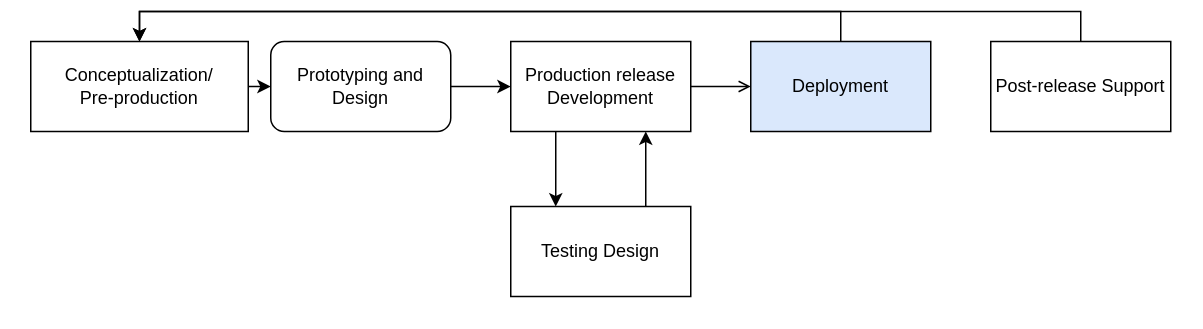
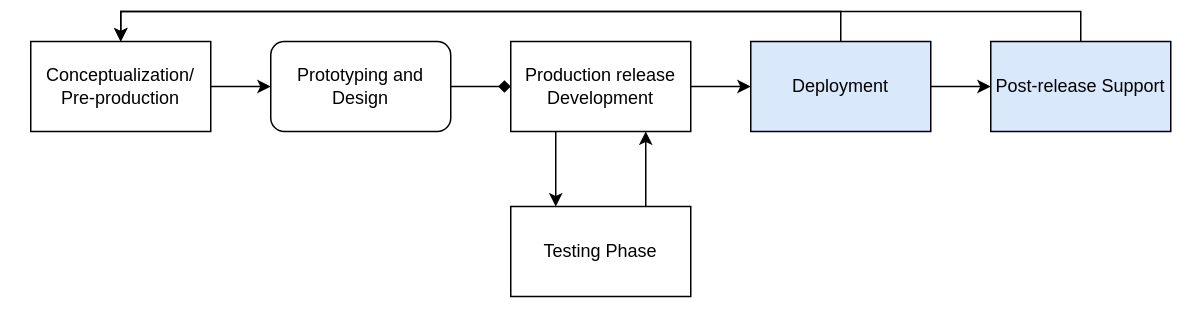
node "Conceptualization/ Pre-production": size 218x90 -> 180x90
edge "Prototyping and Design" -> "Production release Development": arrowhead classic -> diamond
edge "Production release Development" -> "Deployment": arrowhead open -> classic
edge "Deployment" -> "Post-release Support": added
node "Post-release Support": fillcolor #ffffff -> #dae8fc
node "Testing Design": label "Testing Design" -> "Testing Phase"
